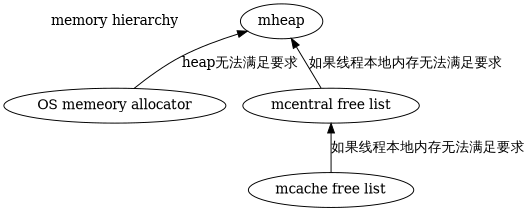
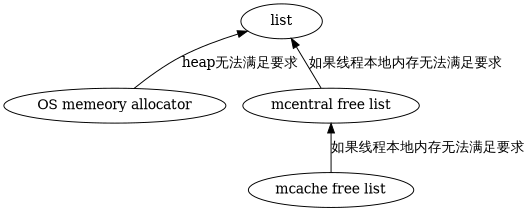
node "memory hierarchy": removed
node "mheap": label "mheap" -> "list"
